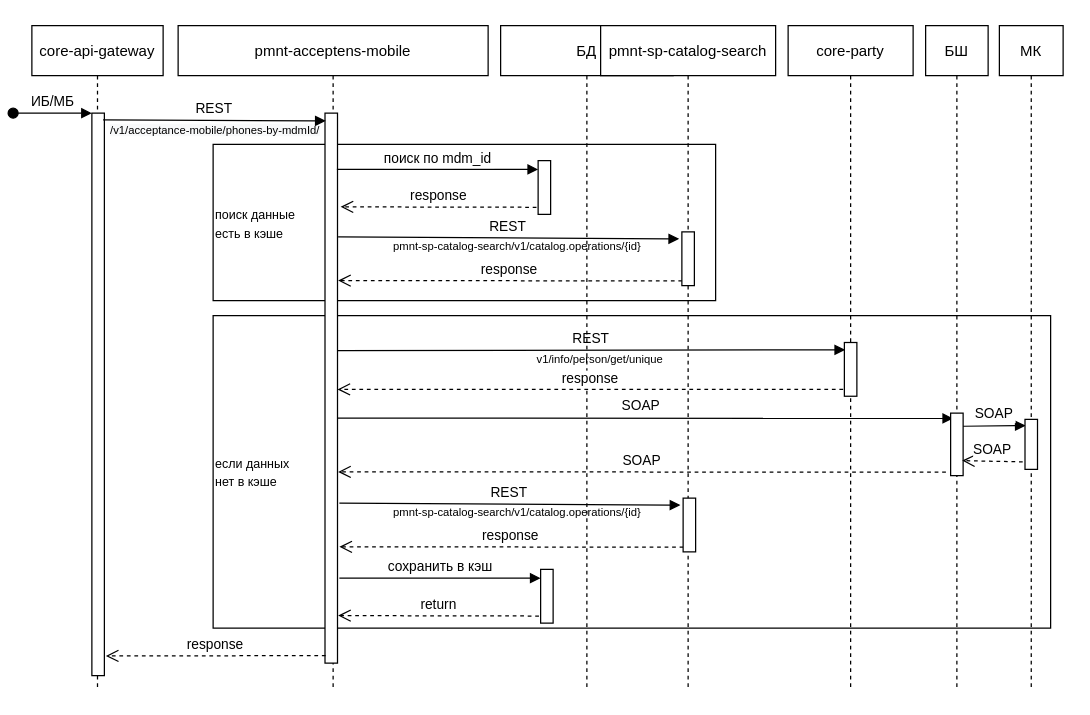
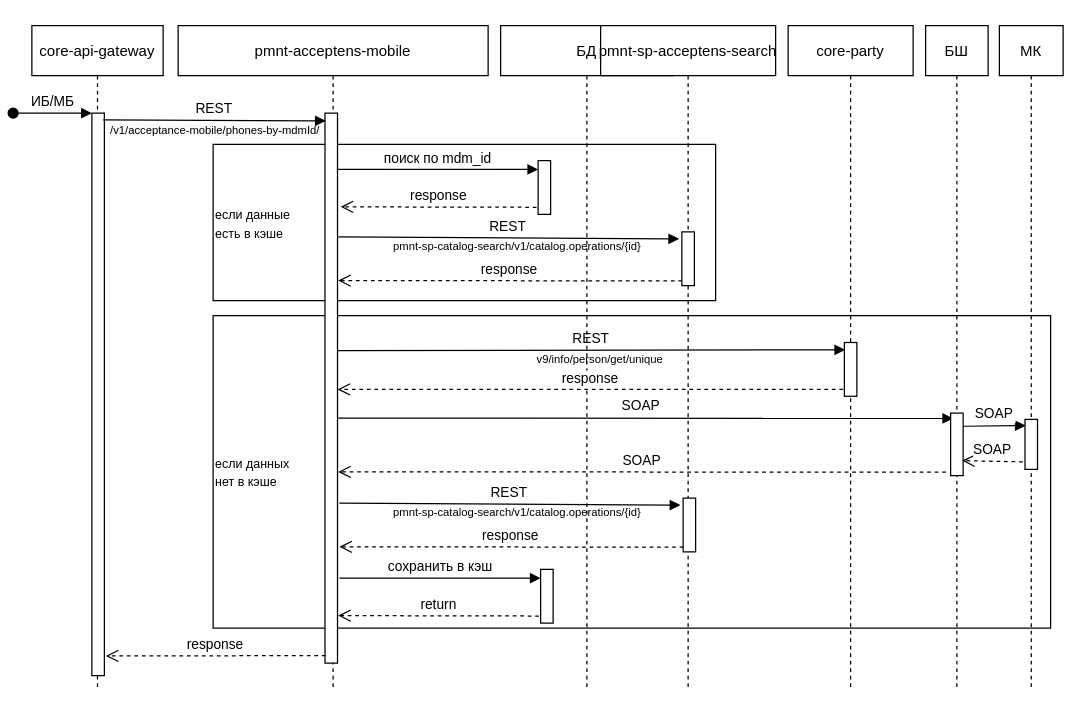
node "pmnt-sp-catalog-search": label "pmnt-sp-catalog-search" -> "pmnt-sp-acceptens-search"
node "поиск данные есть в кэше": label "поиск данные есть в кэше" -> "если данные есть в кэше"
node "v1/info/person/get/unique": label "v1/info/person/get/unique" -> "v9/info/person/get/unique"
